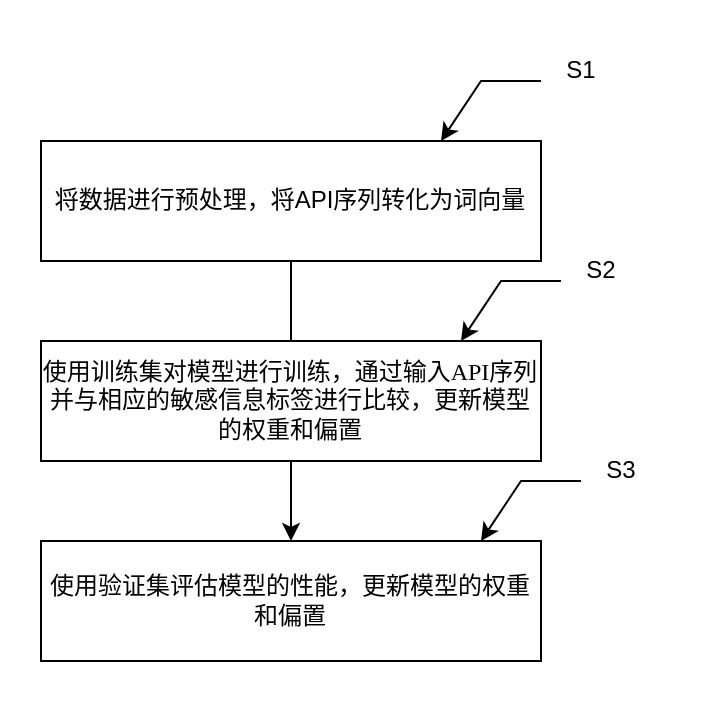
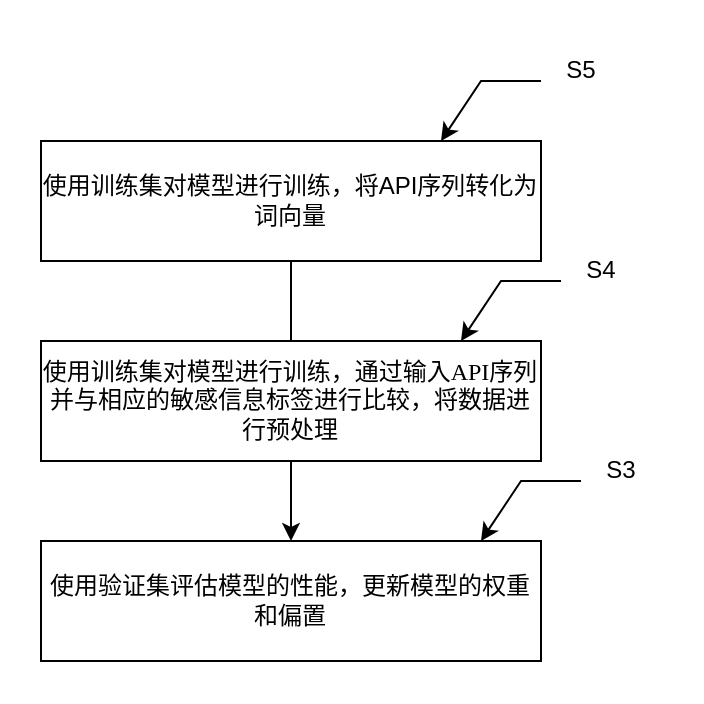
node "S1": label "S1" -> "S5"
node "将数据进行预处理，将API序列转化为词向量": label "将数据进行预处理，将API序列转化为词向量" -> "使用训练集对模型进行训练，将API序列转化为词向量"
node "S2": label "S2" -> "S4"
node "使用训练集对模型进行训练，通过输入API序列并与相应的敏感信息标签进行比较，更新模型的权重和偏置": label "使用训练集对模型进行训练，通过输入API序列并与相应的敏感信息标签进行比较，更新模型的权重和偏置" -> "使用训练集对模型进行训练，通过输入API序列并与相应的敏感信息标签进行比较，将数据进行预处理"
